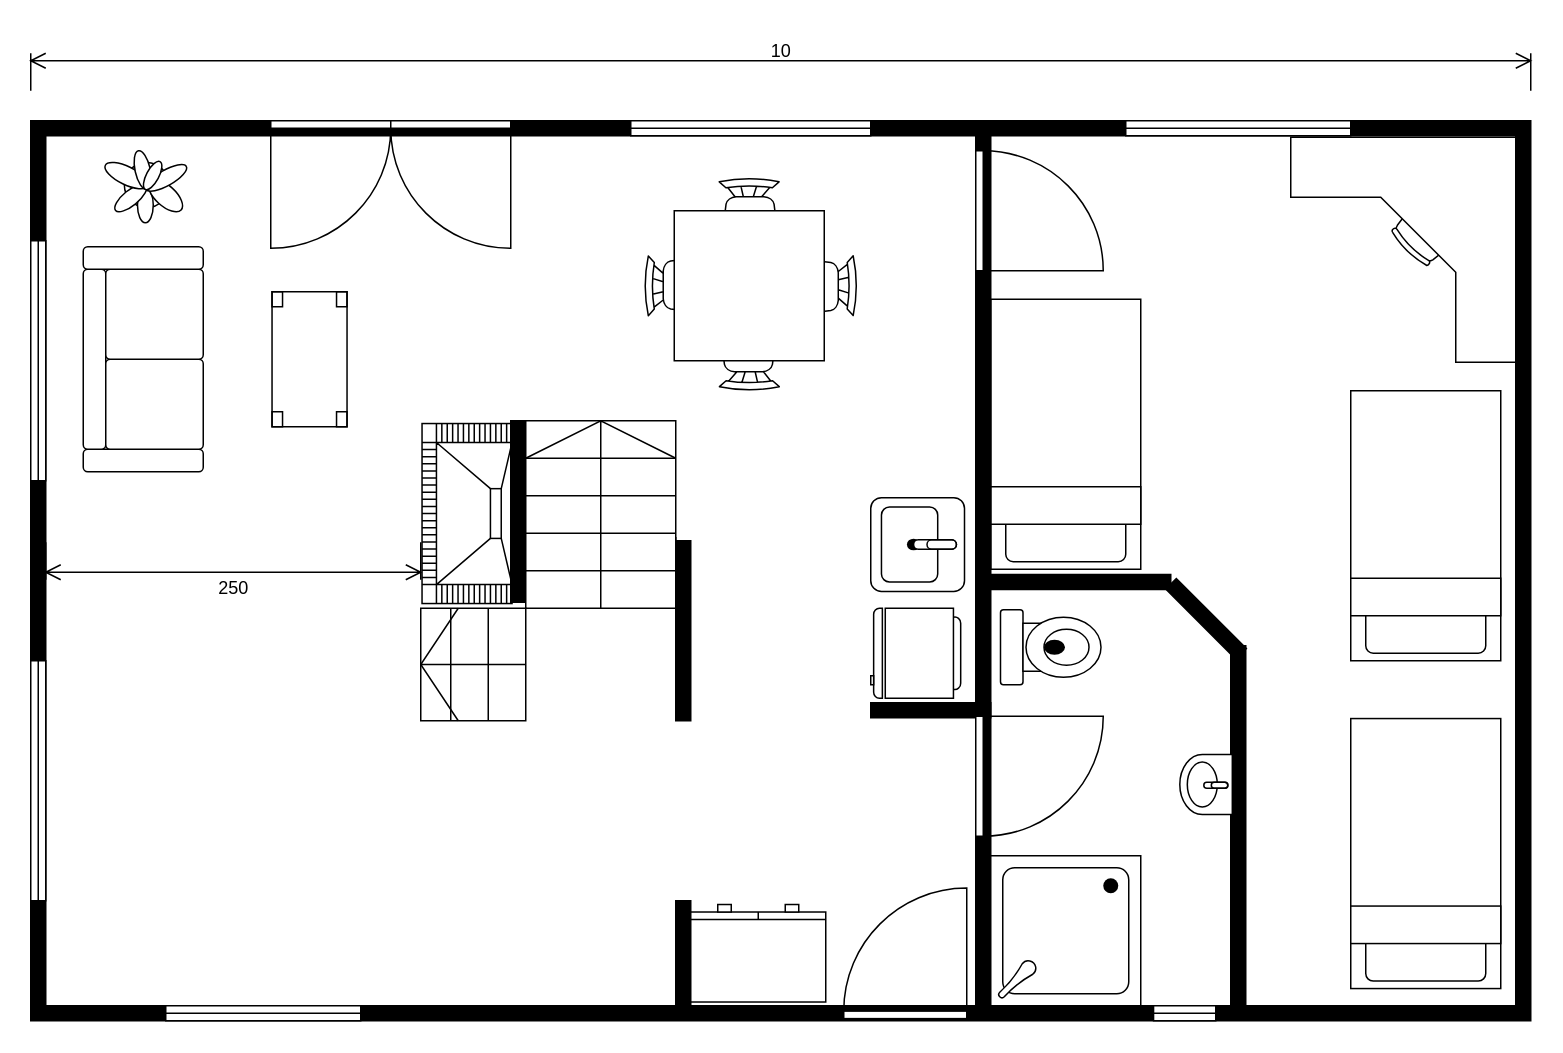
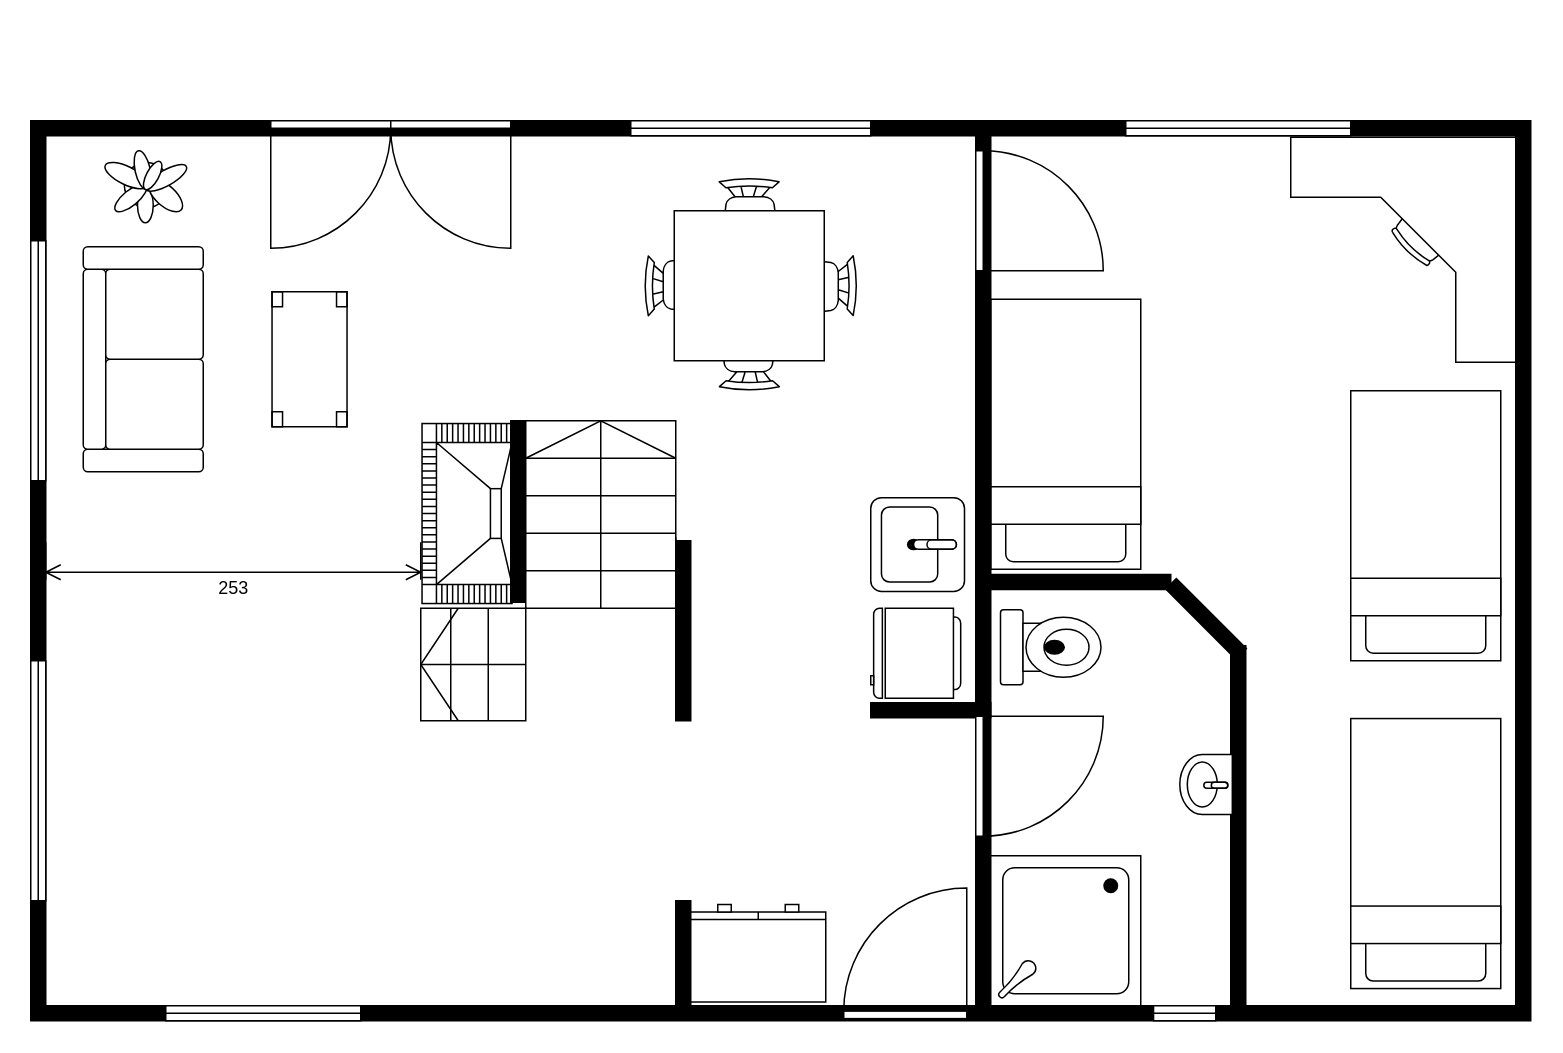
node "10": removed
node "250": label "250" -> "253"
